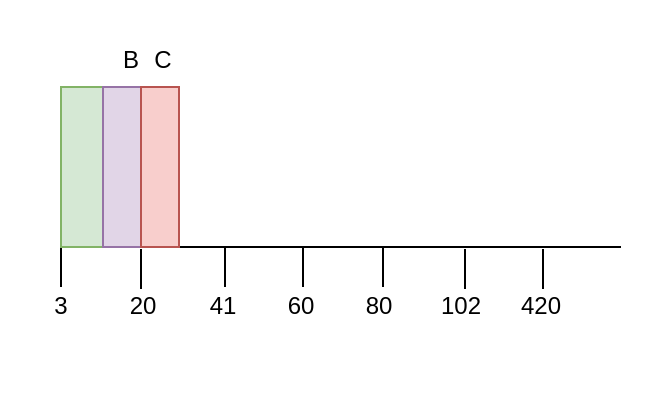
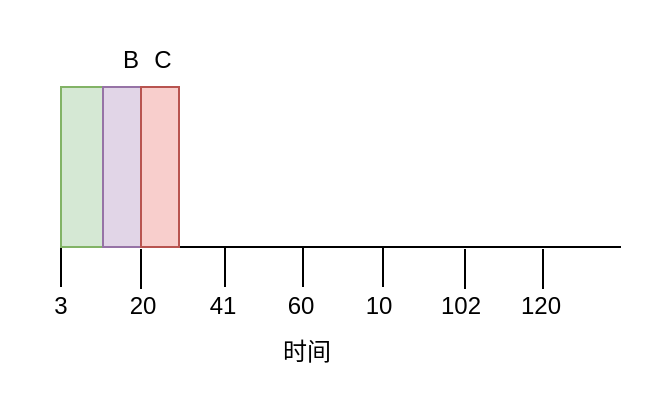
node "80": label "80" -> "10"
node "420": label "420" -> "120"
node "时间": added
